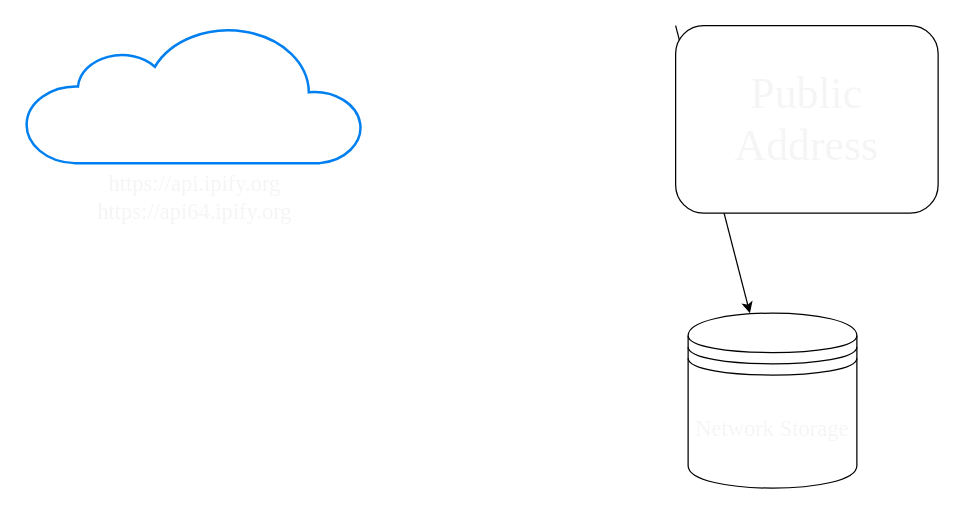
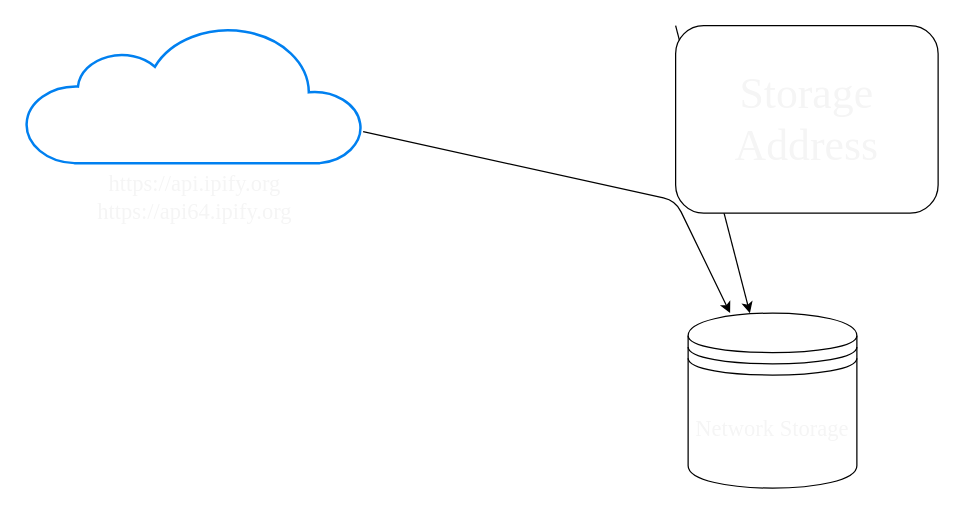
node "Public Address": label "Public Address" -> "Storage Address"
edge "https://api.ipify.org https://api64.ipify.org" -> "Network Storage": added
